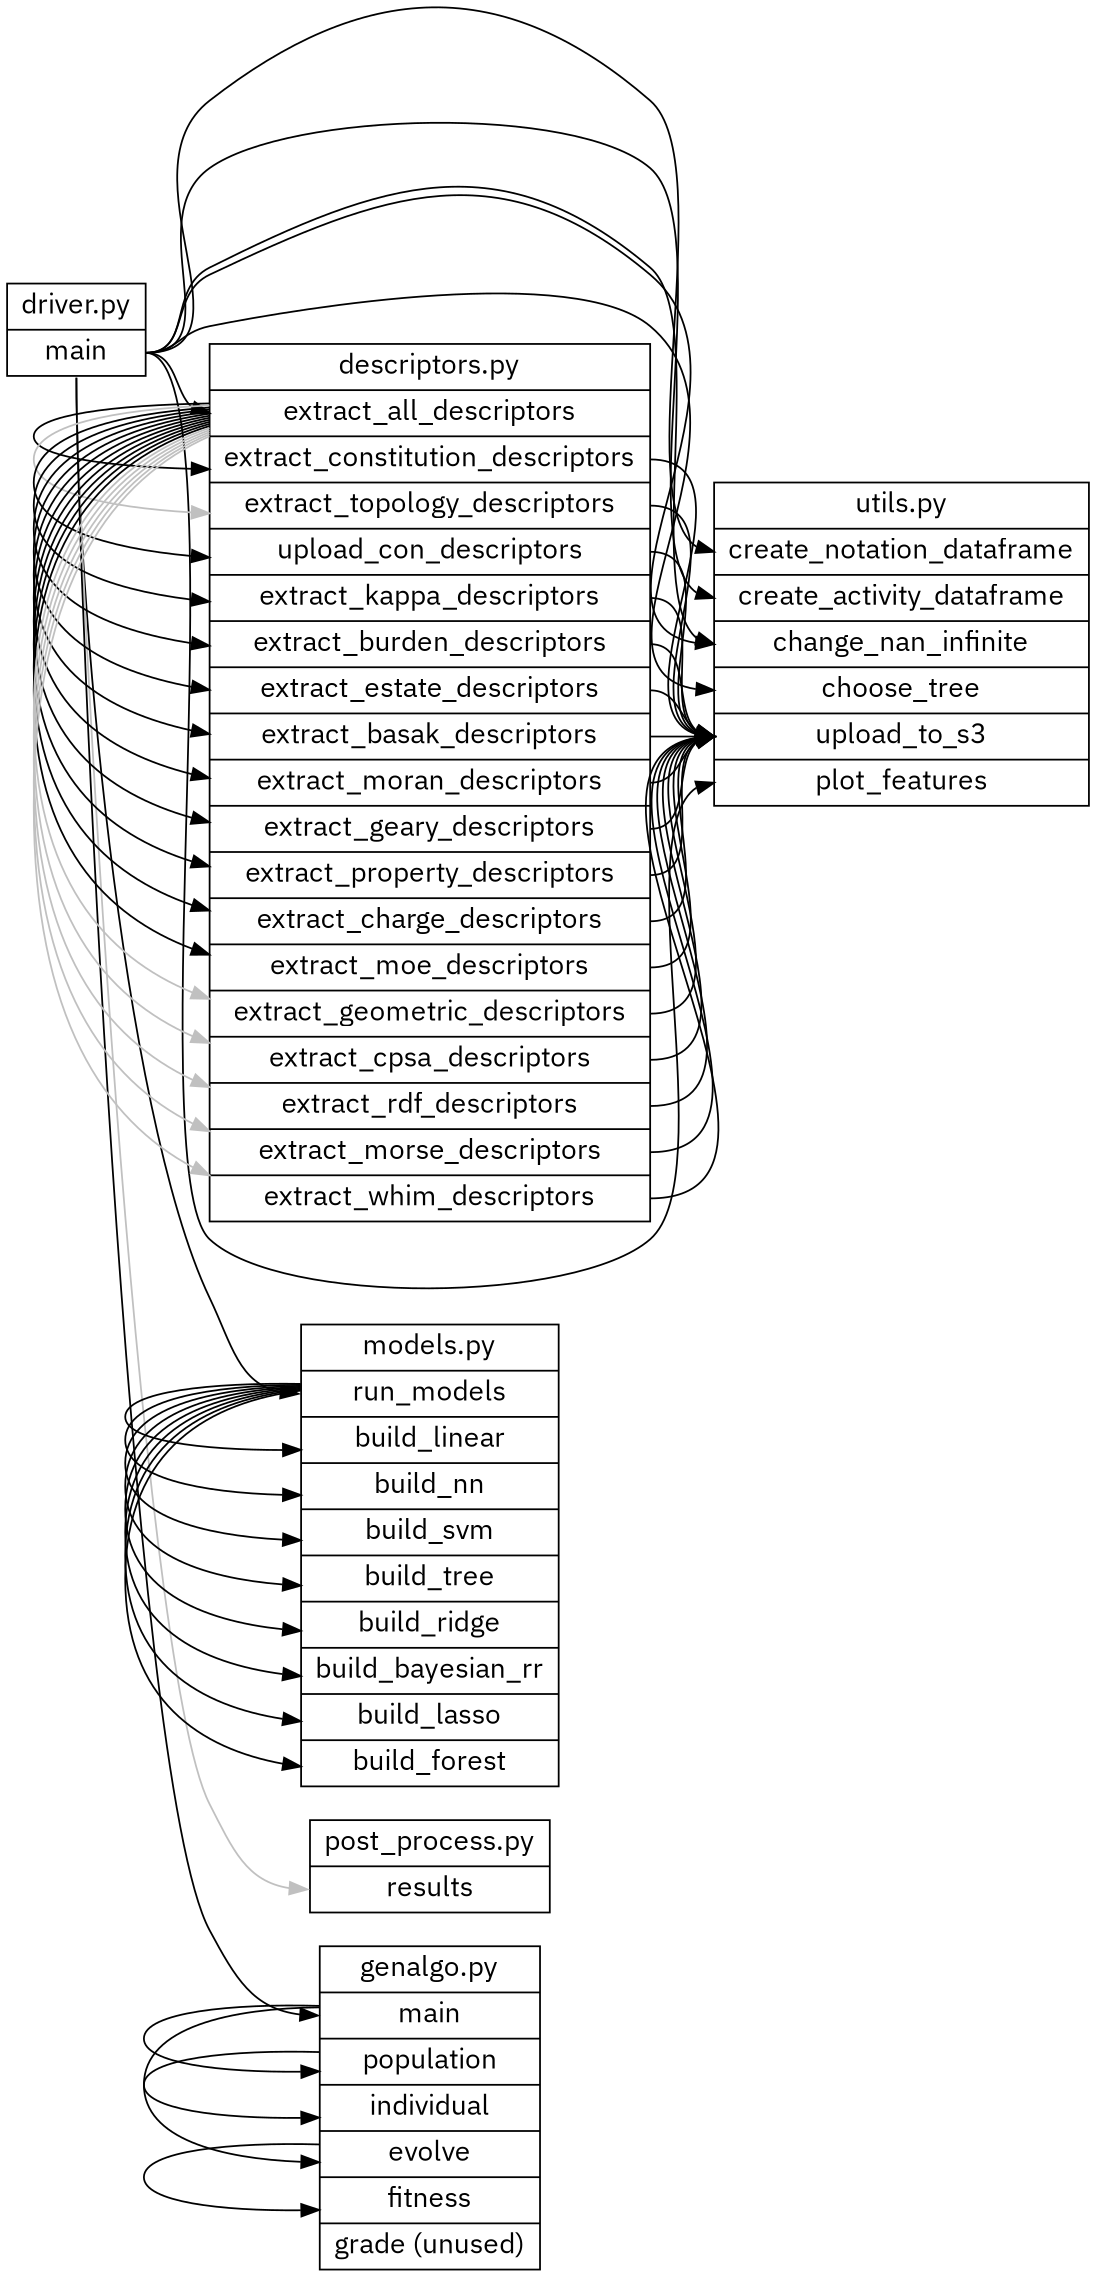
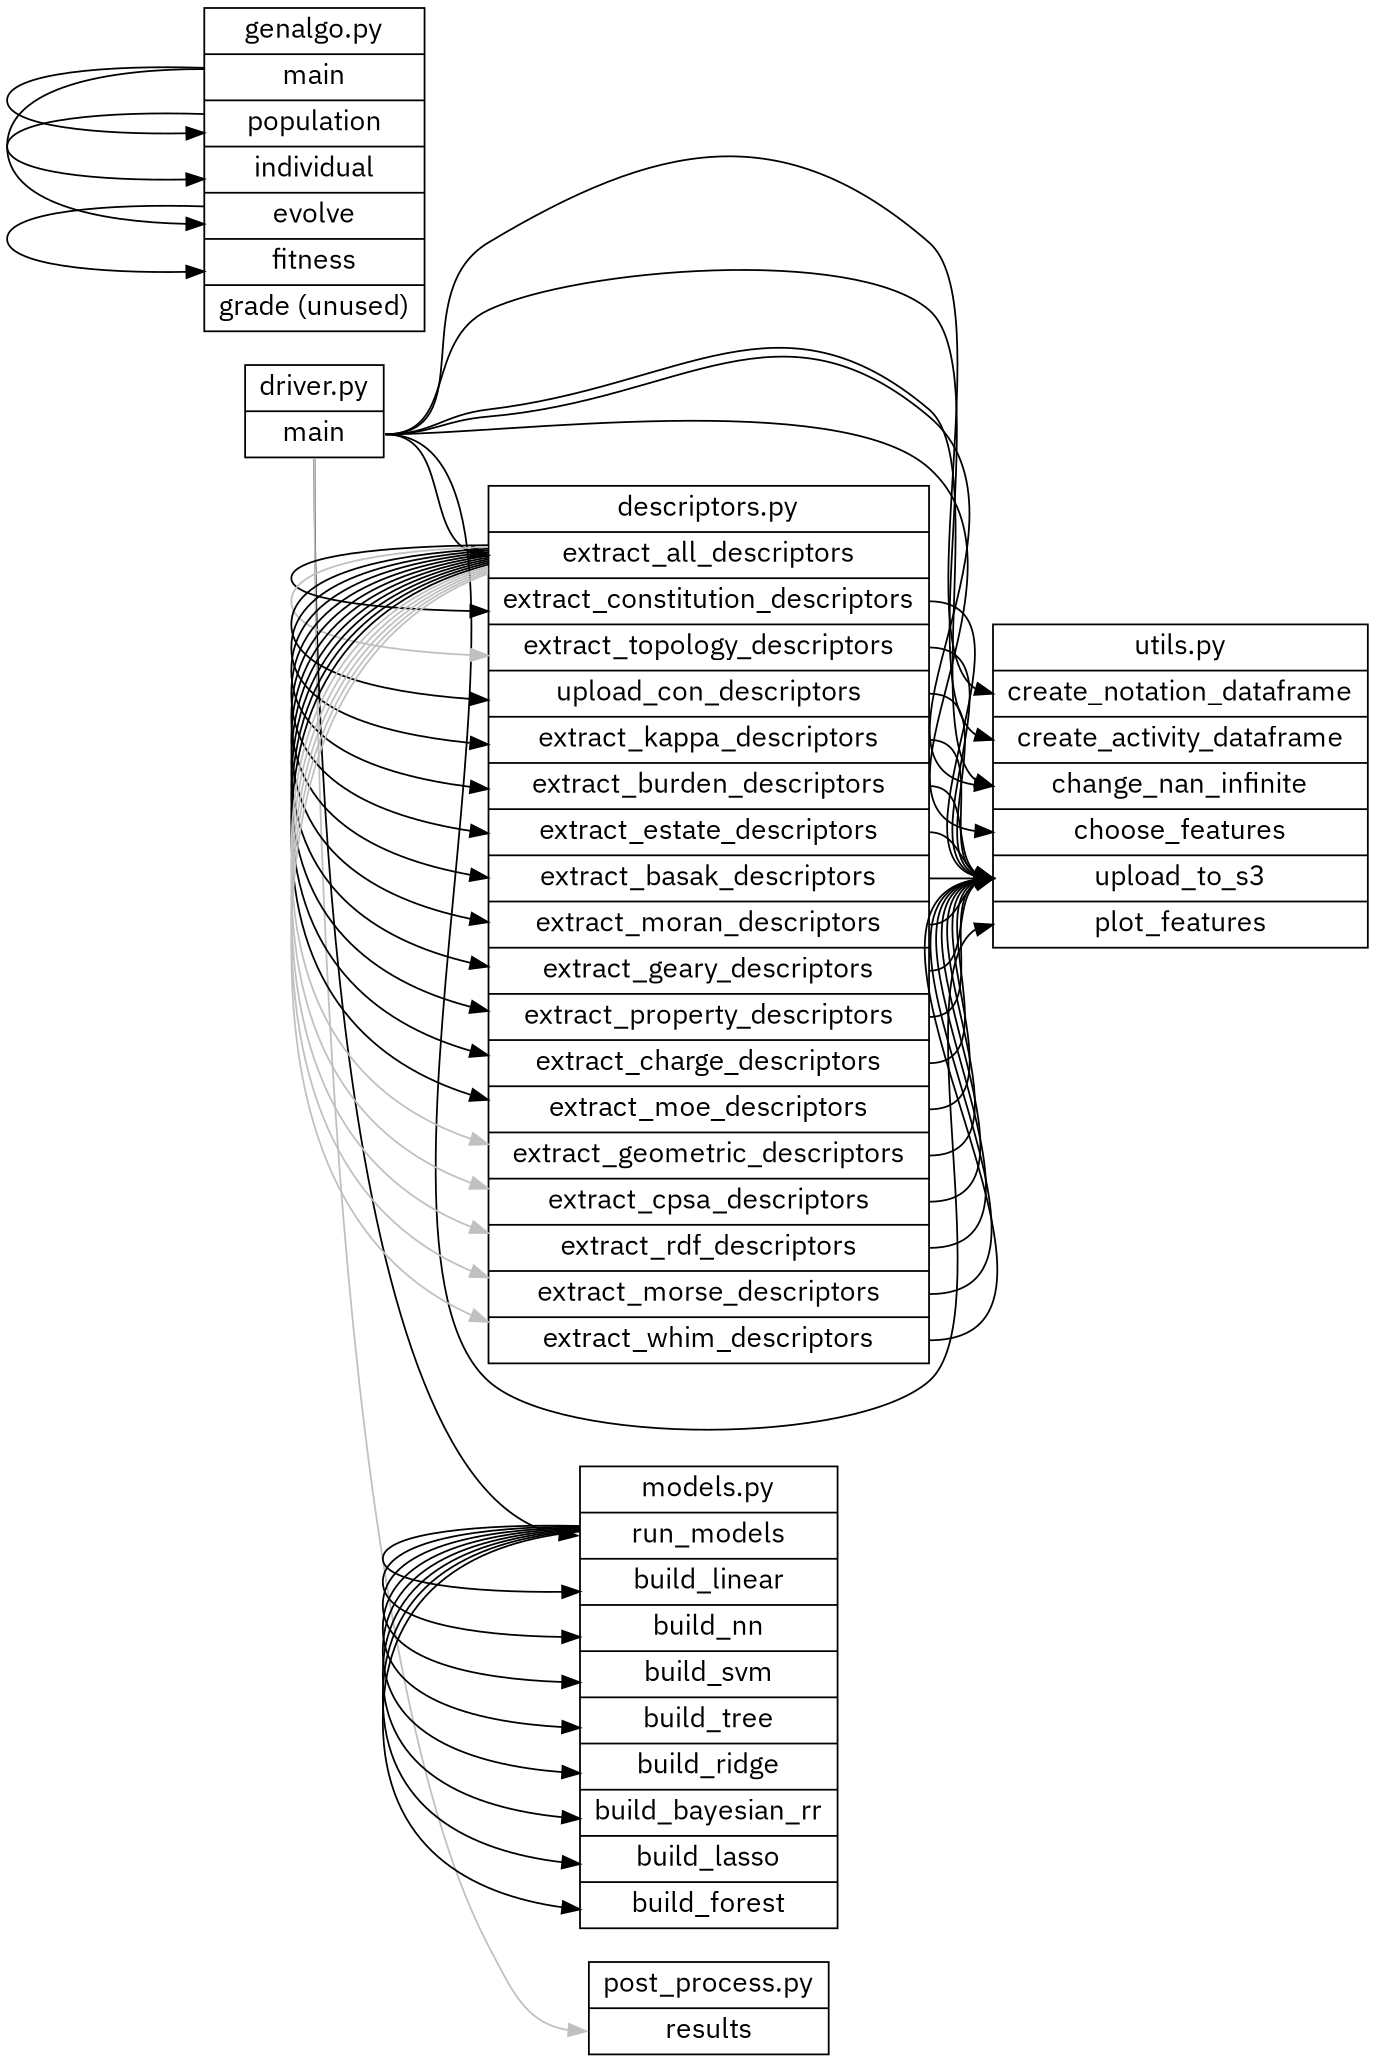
node "utils.py": text "choose_tree" -> "choose_features"
edge "driver.py" -> "genalgo.py": removed
